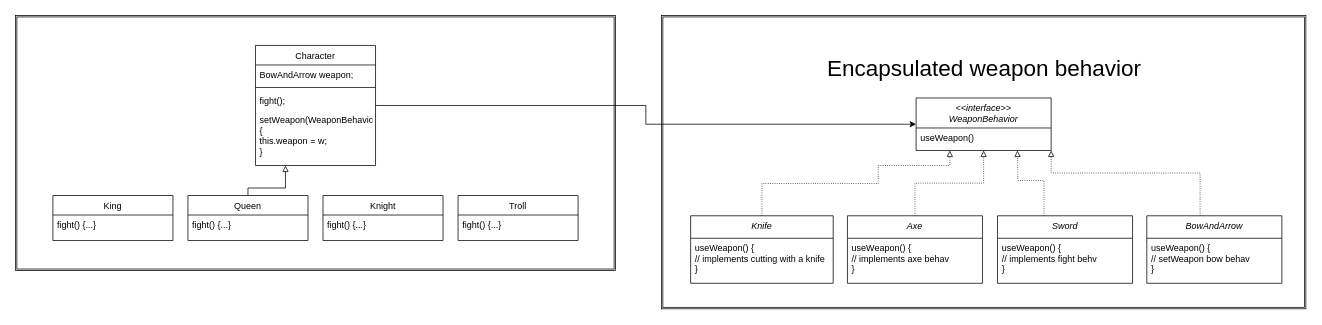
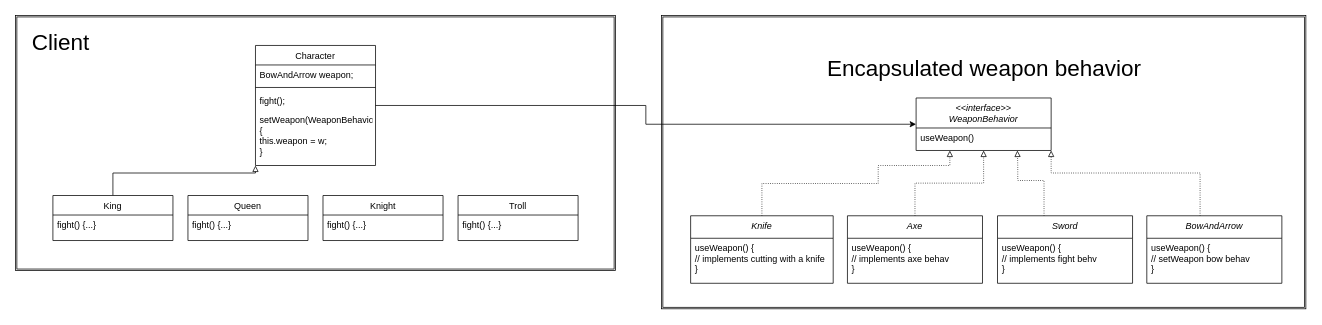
node "Client": added
edge "Queen" -> "Character": removed
edge "King" -> "Character": added
